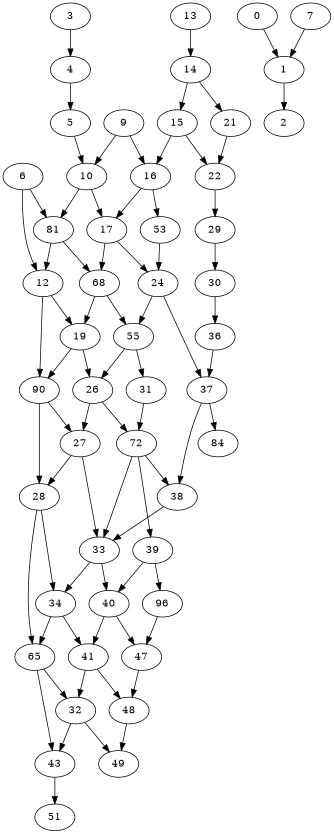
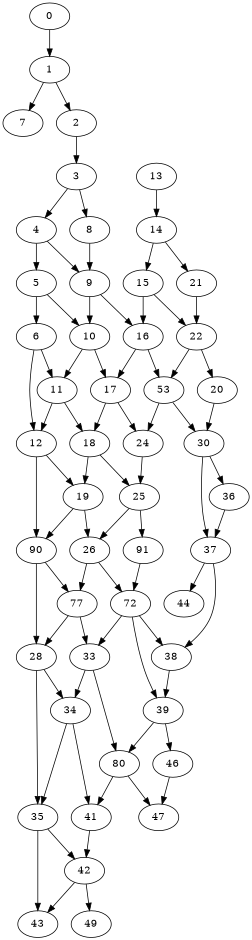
edge "7" -> "1": reversed
edge "2" -> "3": added
node "81": label "81" -> "11"
node "8": added
node "29": label "29" -> "20"
edge "4" -> "9": added
node "68": label "68" -> "18"
edge "5" -> "6": added
edge "24" -> "37": now "30" -> "37"
node "55": label "55" -> "25"
edge "22" -> "53": added
node "31": label "31" -> "91"
edge "53" -> "30": added
node "27": label "27" -> "77"
node "84": label "84" -> "44"
edge "38" -> "33": now "38" -> "39"
node "40": label "40" -> "80"
node "96": label "96" -> "46"
node "65": label "65" -> "35"
node "32": label "32" -> "42"
node "48": removed
node "51": removed
